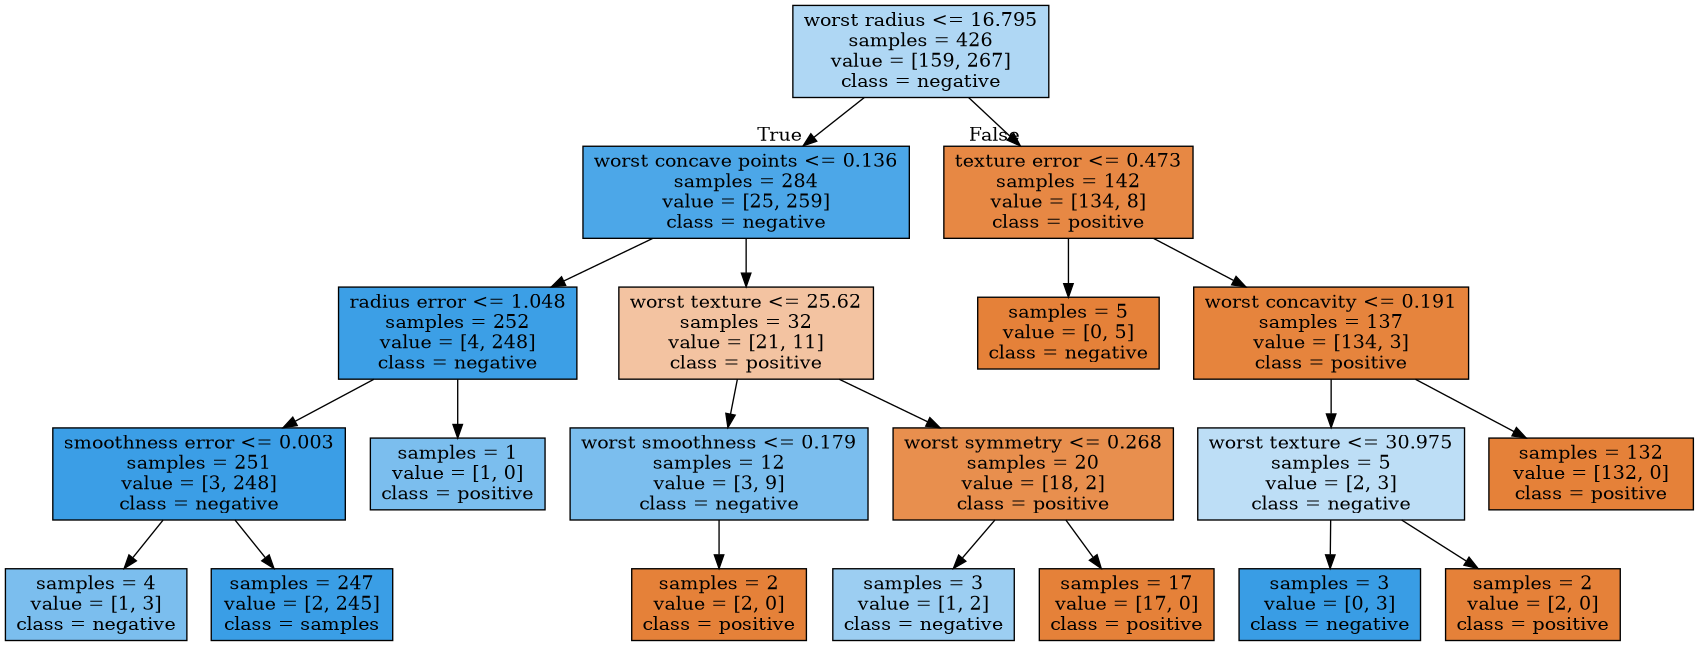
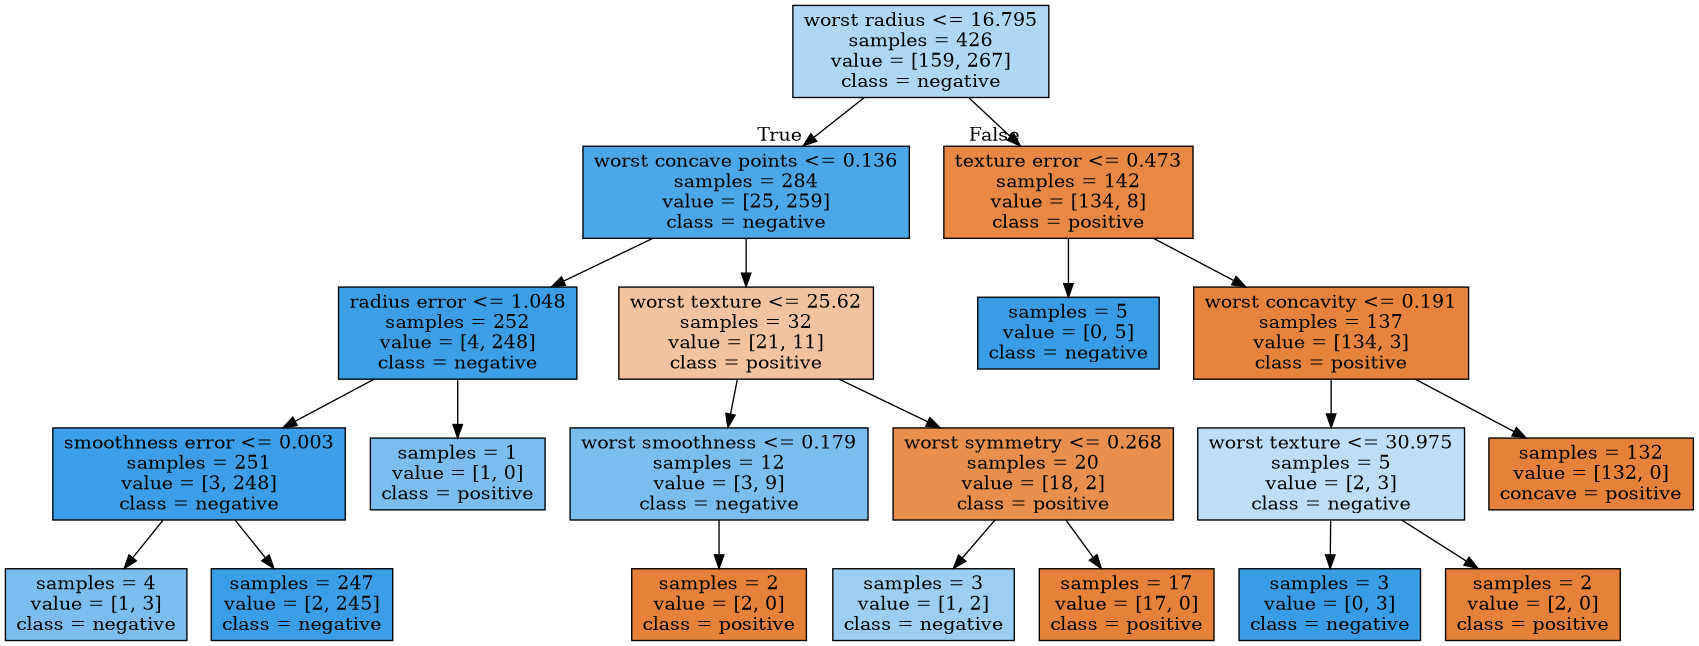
node "samples = 5 value = [0, 5] class = negative": fillcolor #e58139ff -> #399de5ff
node "samples = 132 value = [132, 0] class = positive": label "samples = 132 value = [132, 0] class = positive" -> "samples = 132 value = [132, 0] concave = positive"
node "samples = 247 value = [2, 245] class = samples": label "samples = 247 value = [2, 245] class = samples" -> "samples = 247 value = [2, 245] class = negative"
